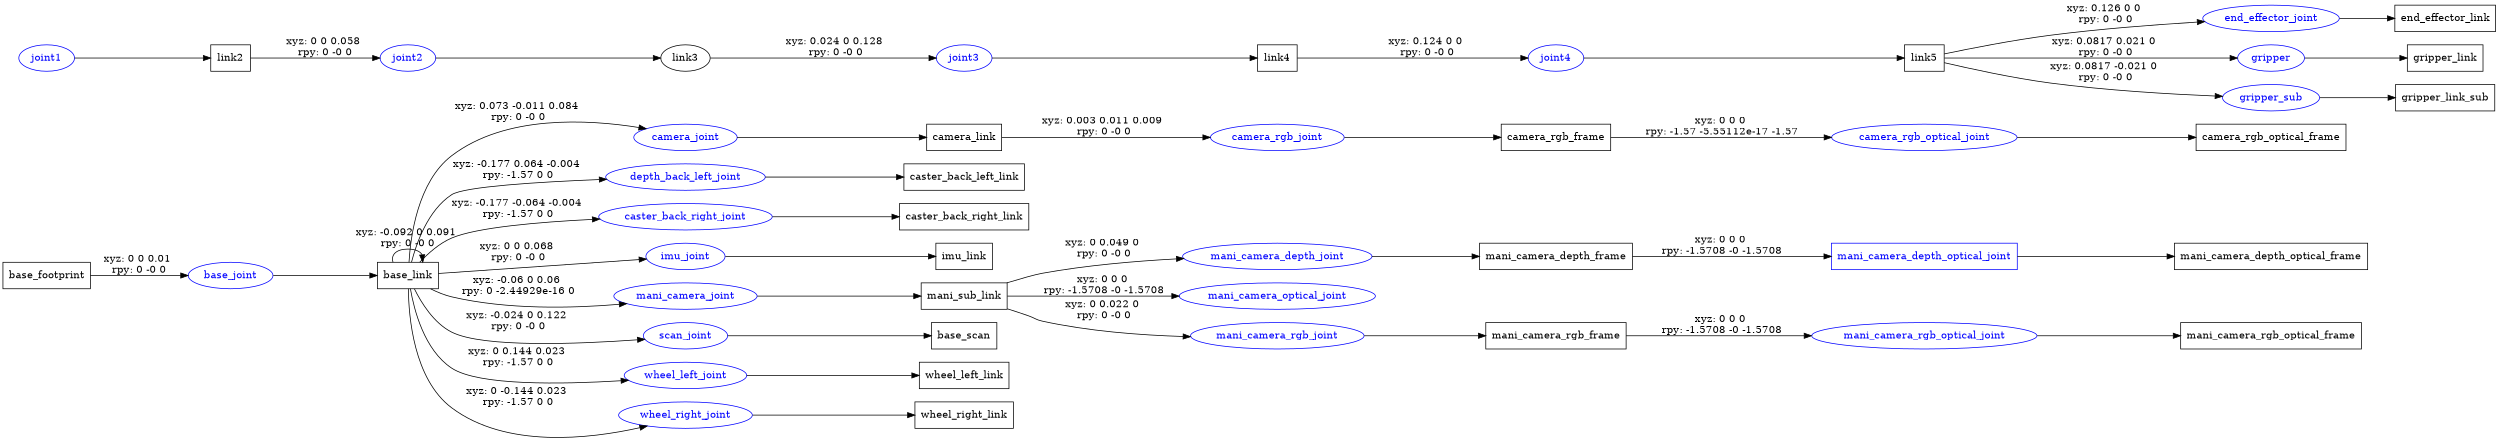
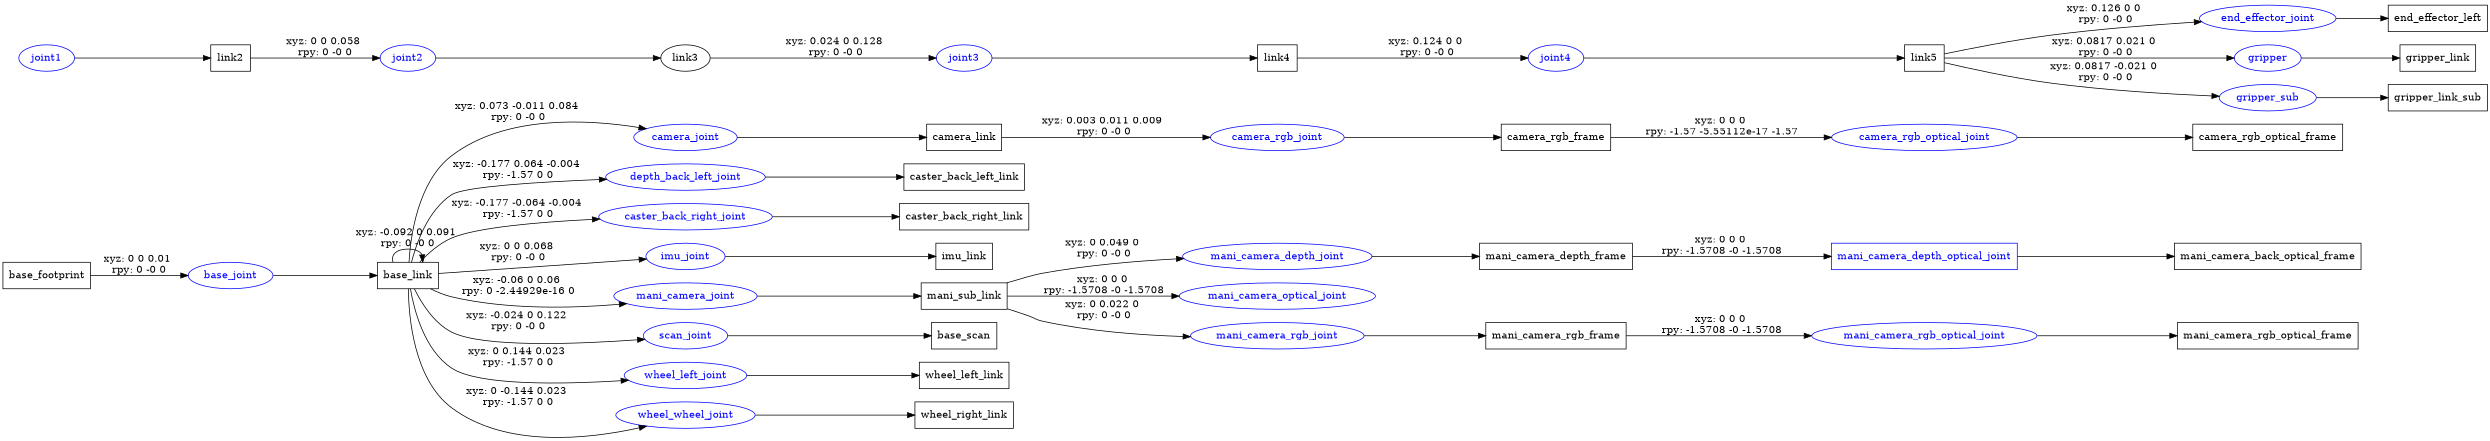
node "end_effector_link": label "end_effector_link" -> "end_effector_left"
node "mani_camera_depth_optical_frame": label "mani_camera_depth_optical_frame" -> "mani_camera_back_optical_frame"
node "wheel_right_joint": label "wheel_right_joint" -> "wheel_wheel_joint"
